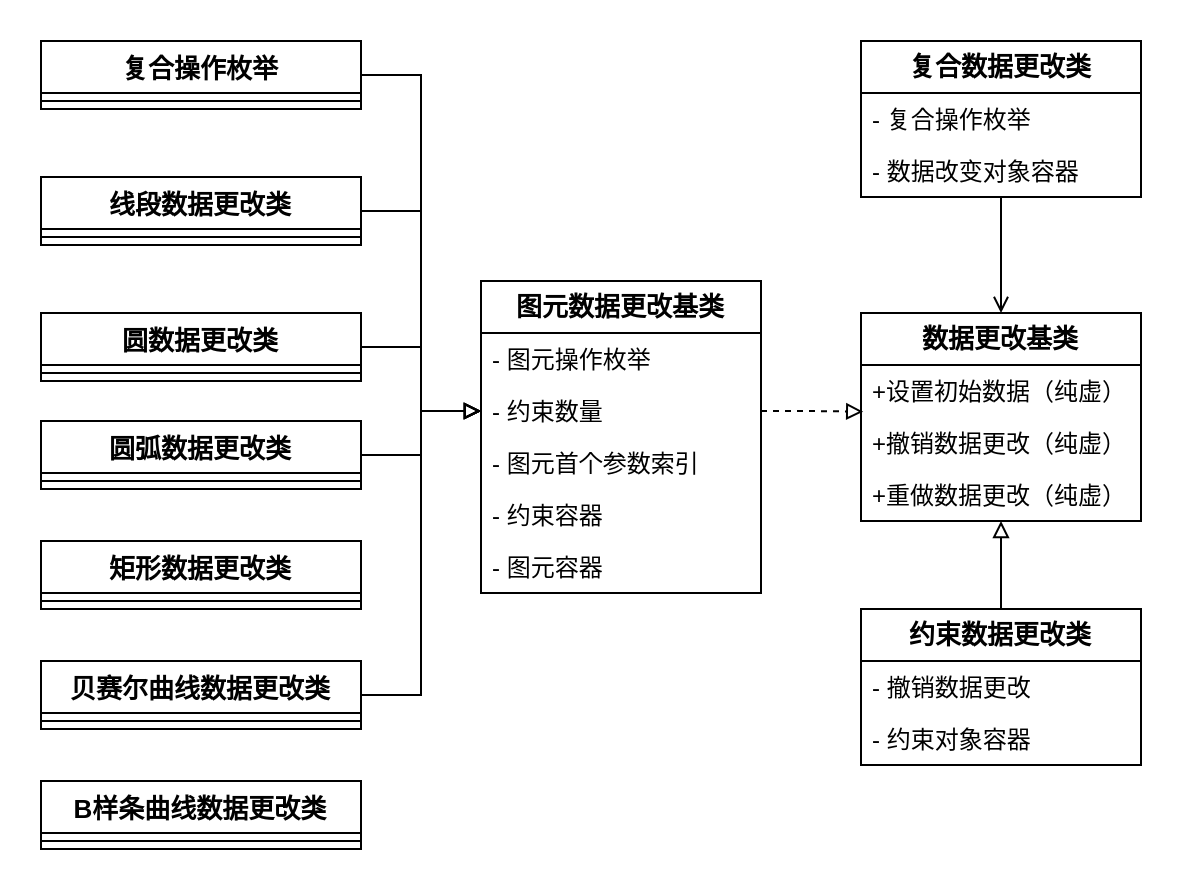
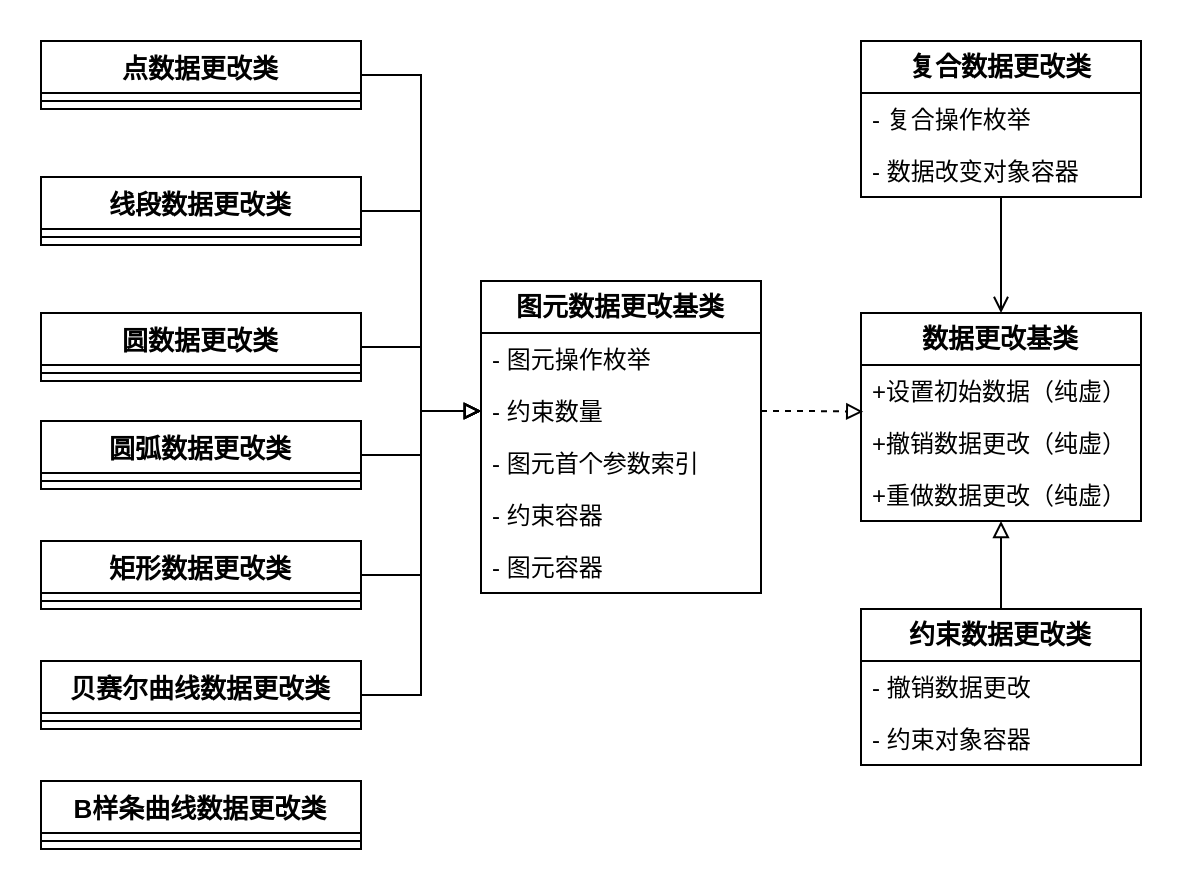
node "复合操作枚举": label "复合操作枚举" -> "点数据更改类"
edge "矩形数据更改类" -> "- 约束数量": added
